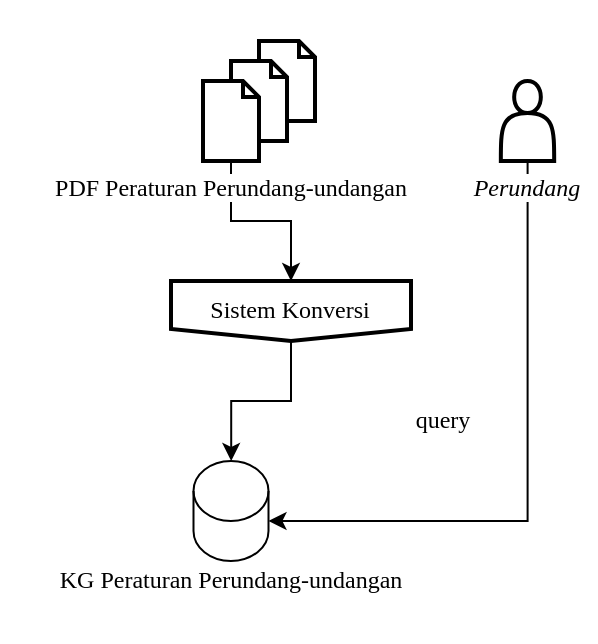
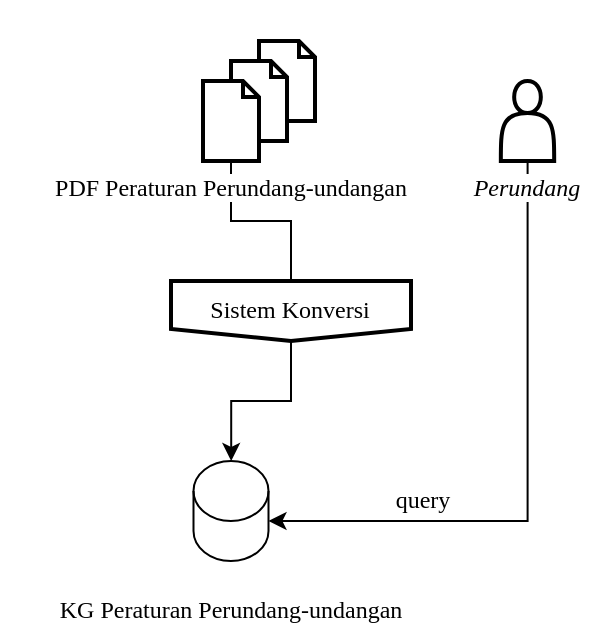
edge "PDF Peraturan Perundang-undangan" -> "Sistem Konversi": arrowhead classic -> none
node "query": moved (443, 421) -> (423, 501)
node "KG Peraturan Perundang-undangan": moved (231, 581) -> (231, 611)
